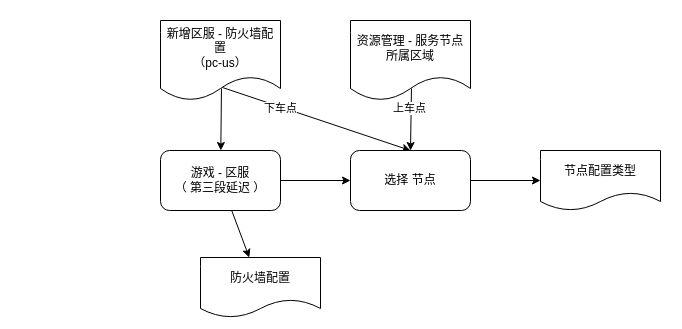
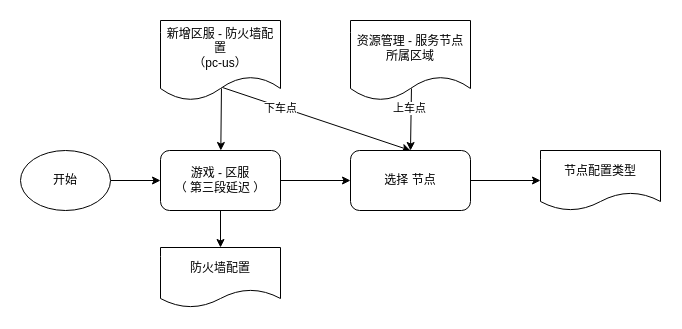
node "开始": added
edge "开始" -> "游戏 - 区服 （ 第三段延迟 ）": added
node "防火墙配置": moved (261, 288) -> (221, 278)
